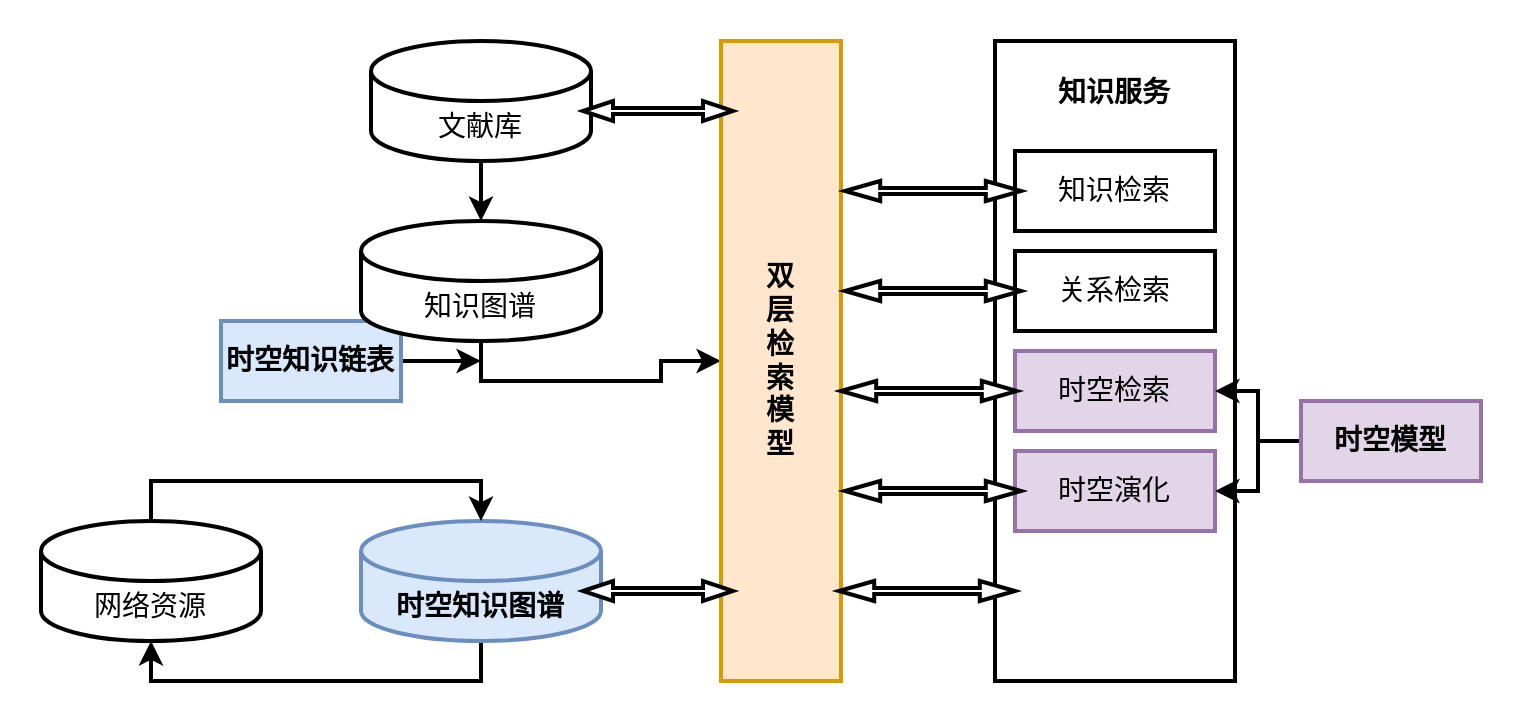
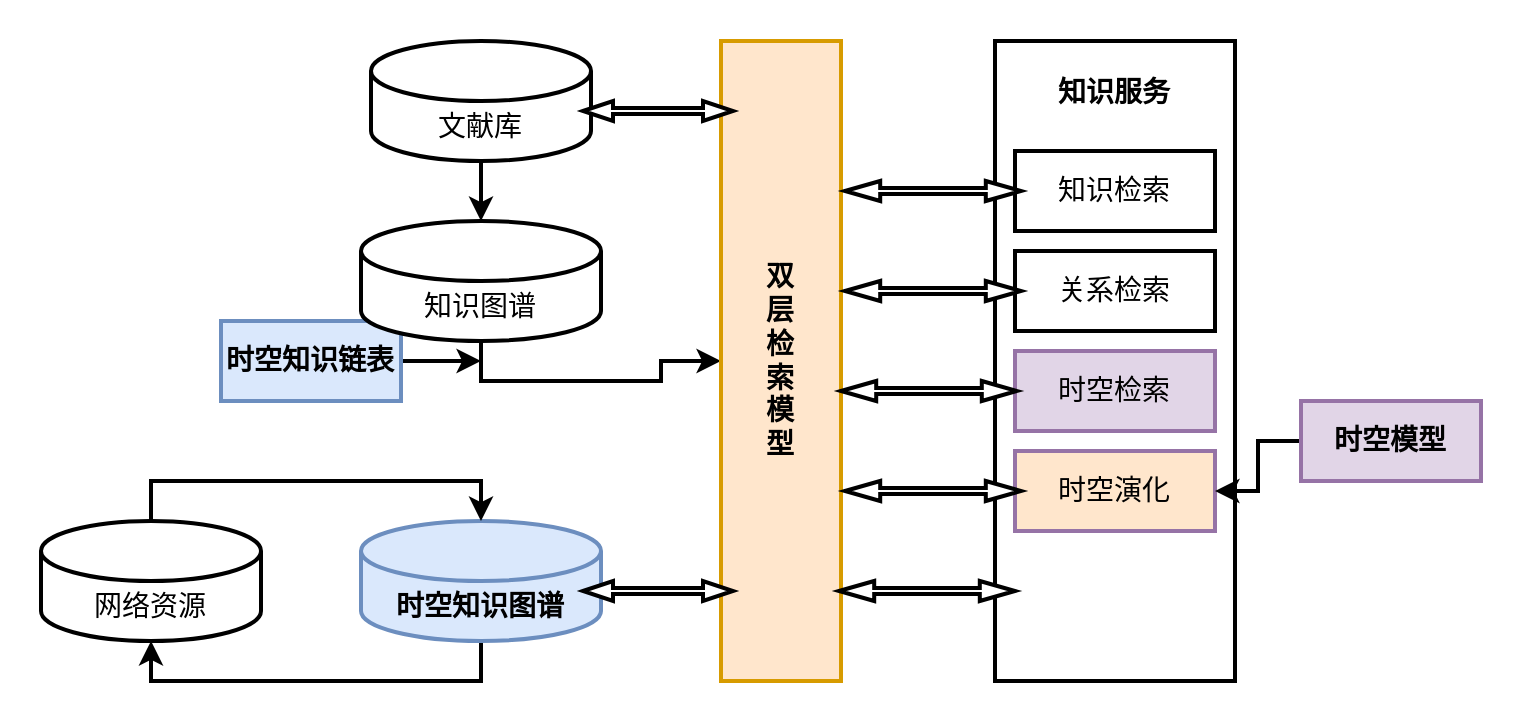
edge "时空模型" -> "时空检索": removed
node "时空演化": fillcolor #e1d5e7 -> #ffe6cc
